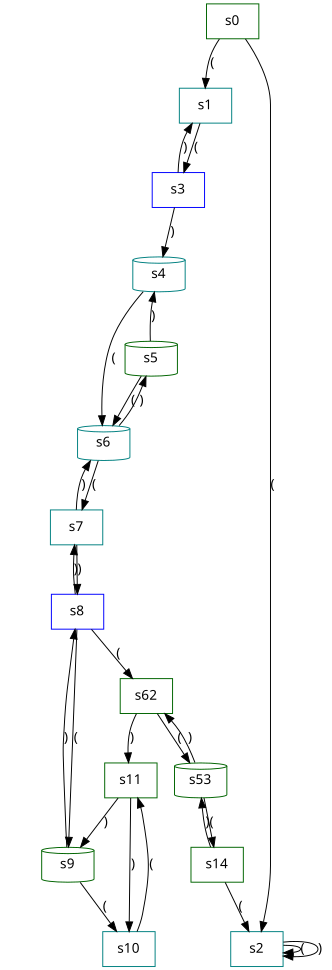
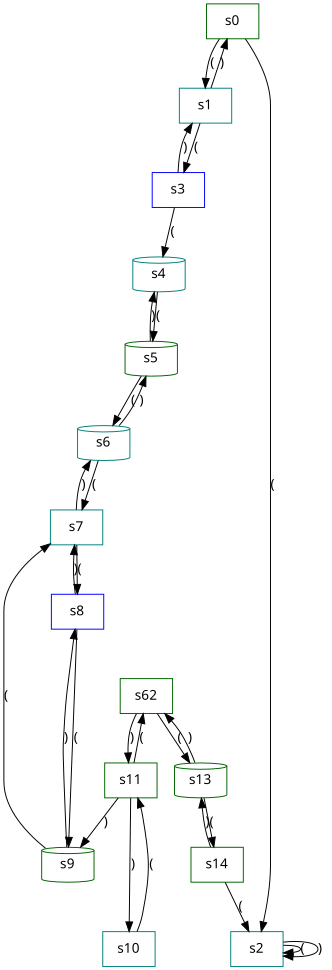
edge "s1" -> "s0": added, label ")"
edge "s3" -> "s4": label ")" -> "("
edge "s4" -> "s6": now "s4" -> "s5"
edge "s7" -> "s8": label ")" -> "("
edge "s8" -> "s62": now "s11" -> "s62"
node "s53": label "s53" -> "s13"
edge "s9" -> "s10": now "s9" -> "s7"
